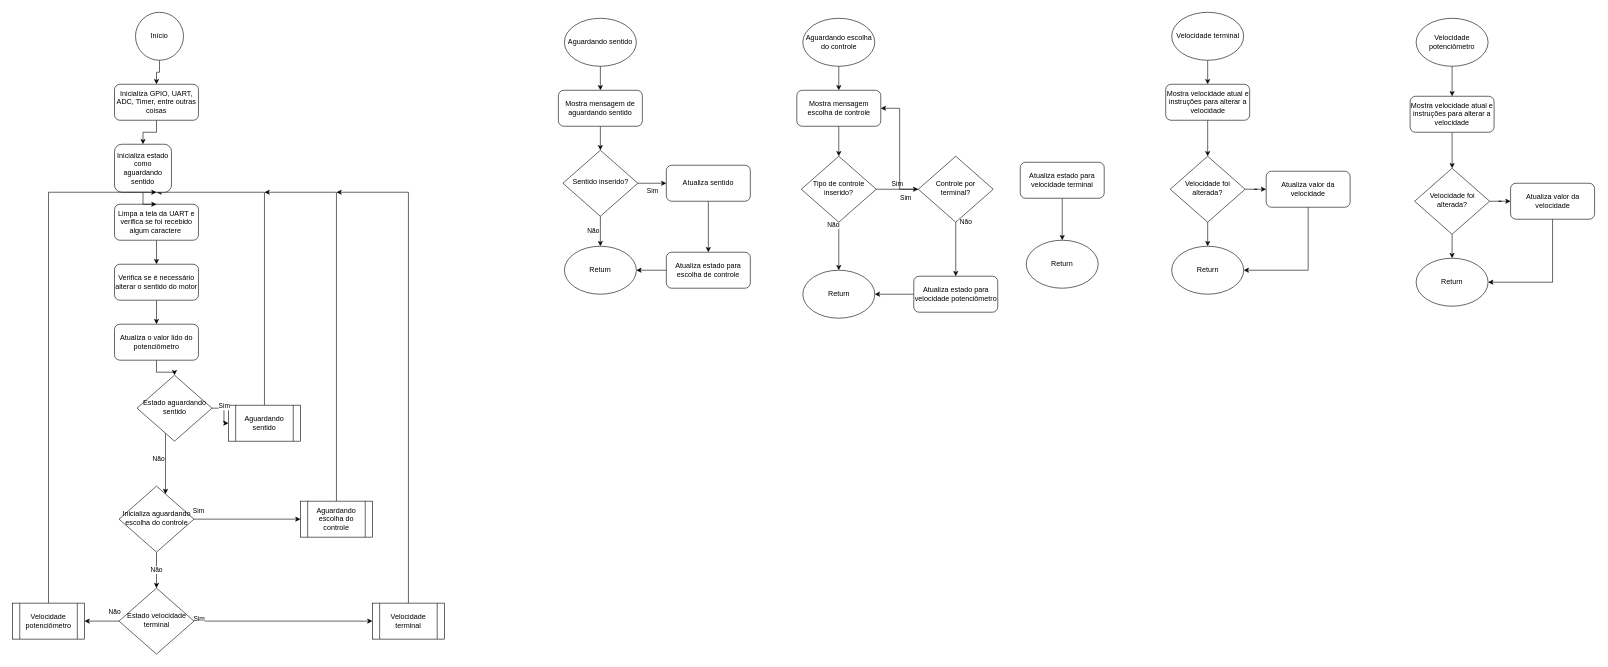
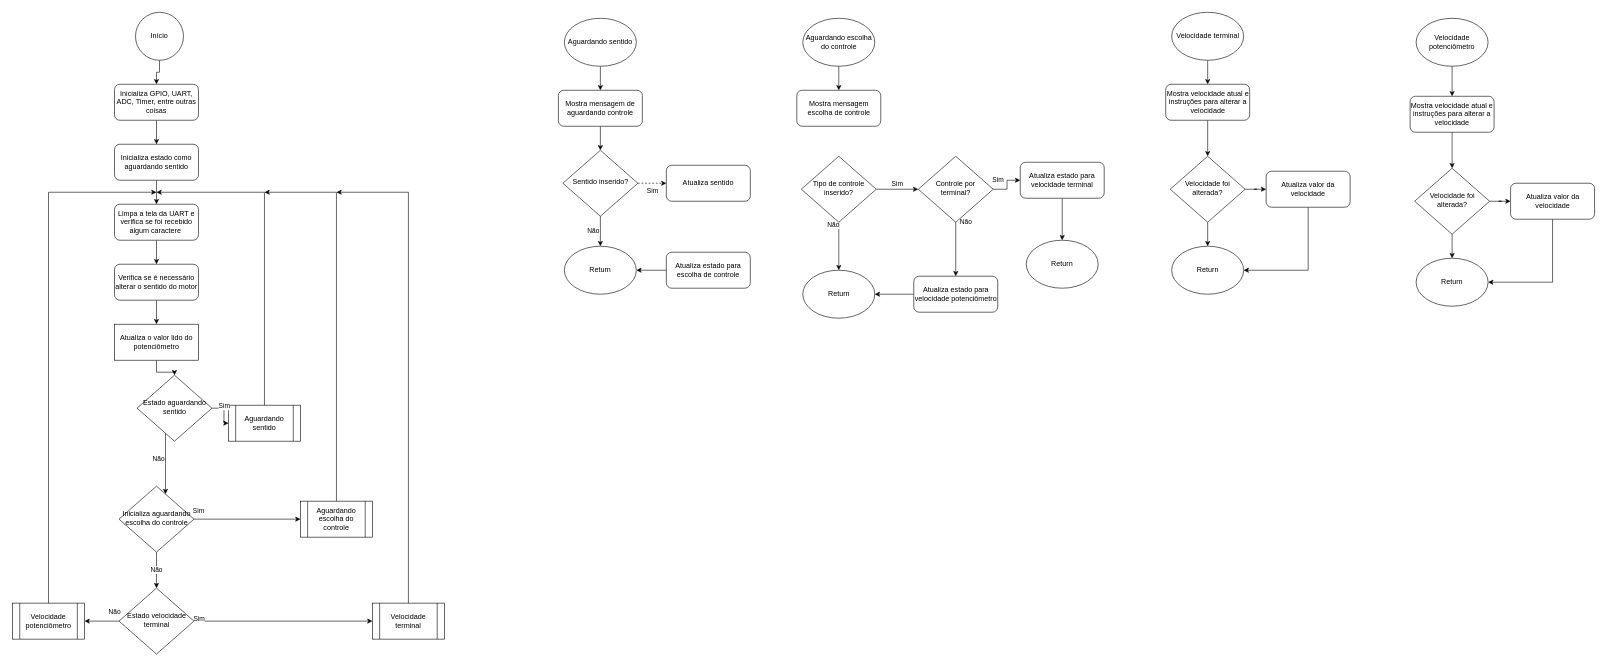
node "Mostra mensagem de aguardando sentido": label "Mostra mensagem de aguardando sentido" -> "Mostra mensagem de aguardando controle"
edge "Controle por terminal?" -> "Mostra mensagem escolha de controle": now "Controle por terminal?" -> "Atualiza estado para velocidade terminal"
edge "Mostra mensagem escolha de controle" -> "Tipo de controle inserido?": removed
node "Inicializa estado como aguardando sentido": size 57x48 -> 84x36
edge "Sentido inserido?" -> "Atualiza sentido": style solid -> dashed
edge "Atualiza sentido" -> "Atualiza estado para escolha de controle": removed
node "Atualiza o valor lido do potenciômetro": shape rounded rectangle -> rectangle
